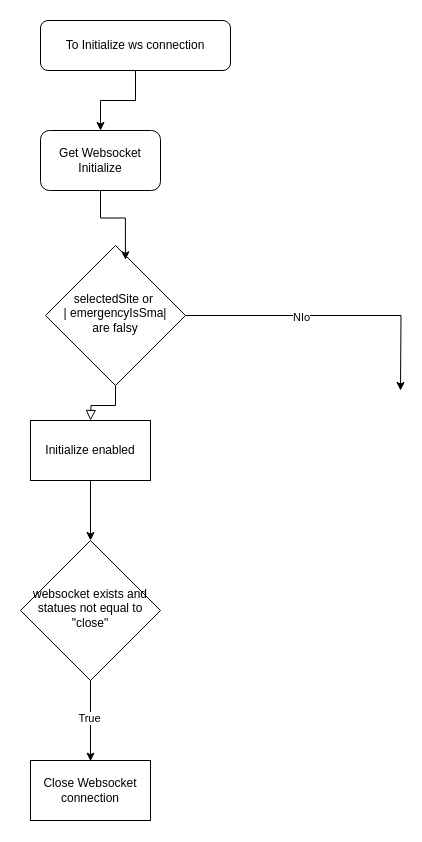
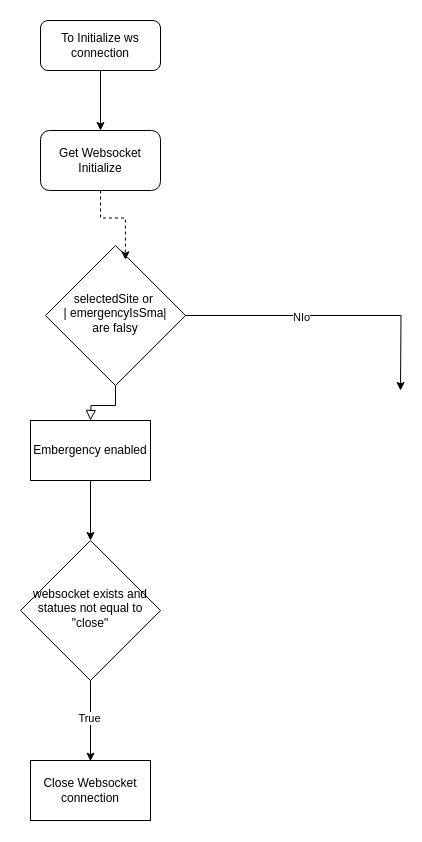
node "To Initialize ws connection": size 190x50 -> 120x50
edge "Get Websocket Initialize" -> "selectedSite or | emergencyIsSma| are falsy": style solid -> dashed
node "Initialize enabled": label "Initialize enabled" -> "Embergency enabled"
